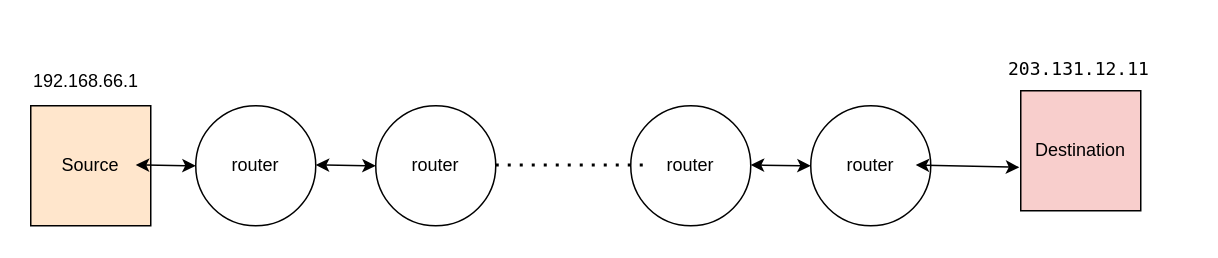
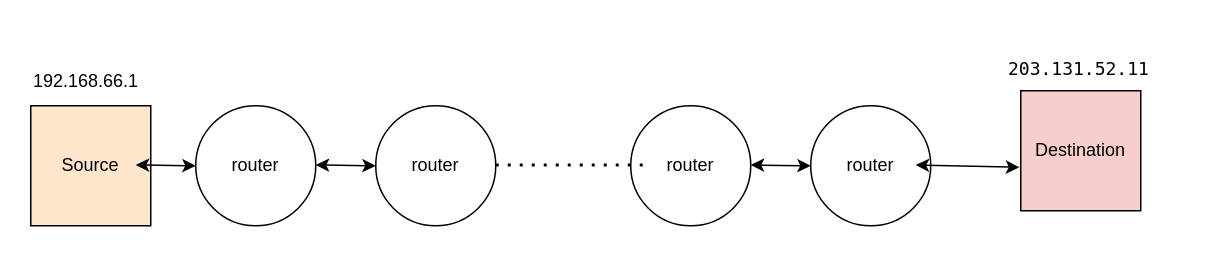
node "203.131.12.11": label "203.131.12.11" -> "203.131.52.11"
